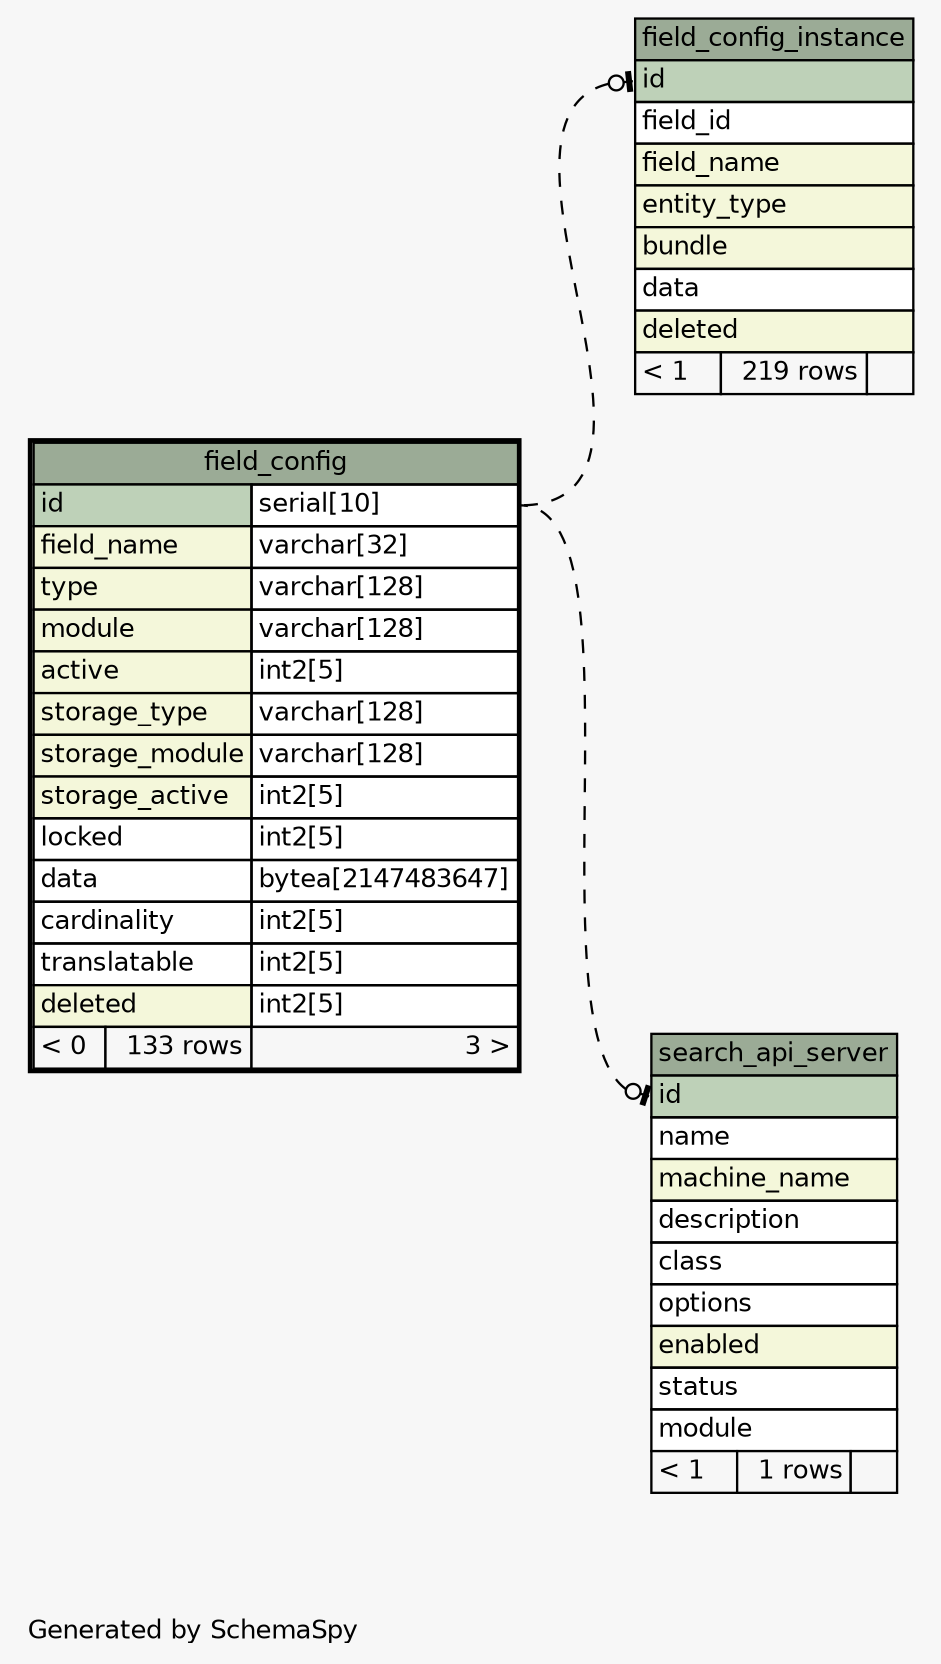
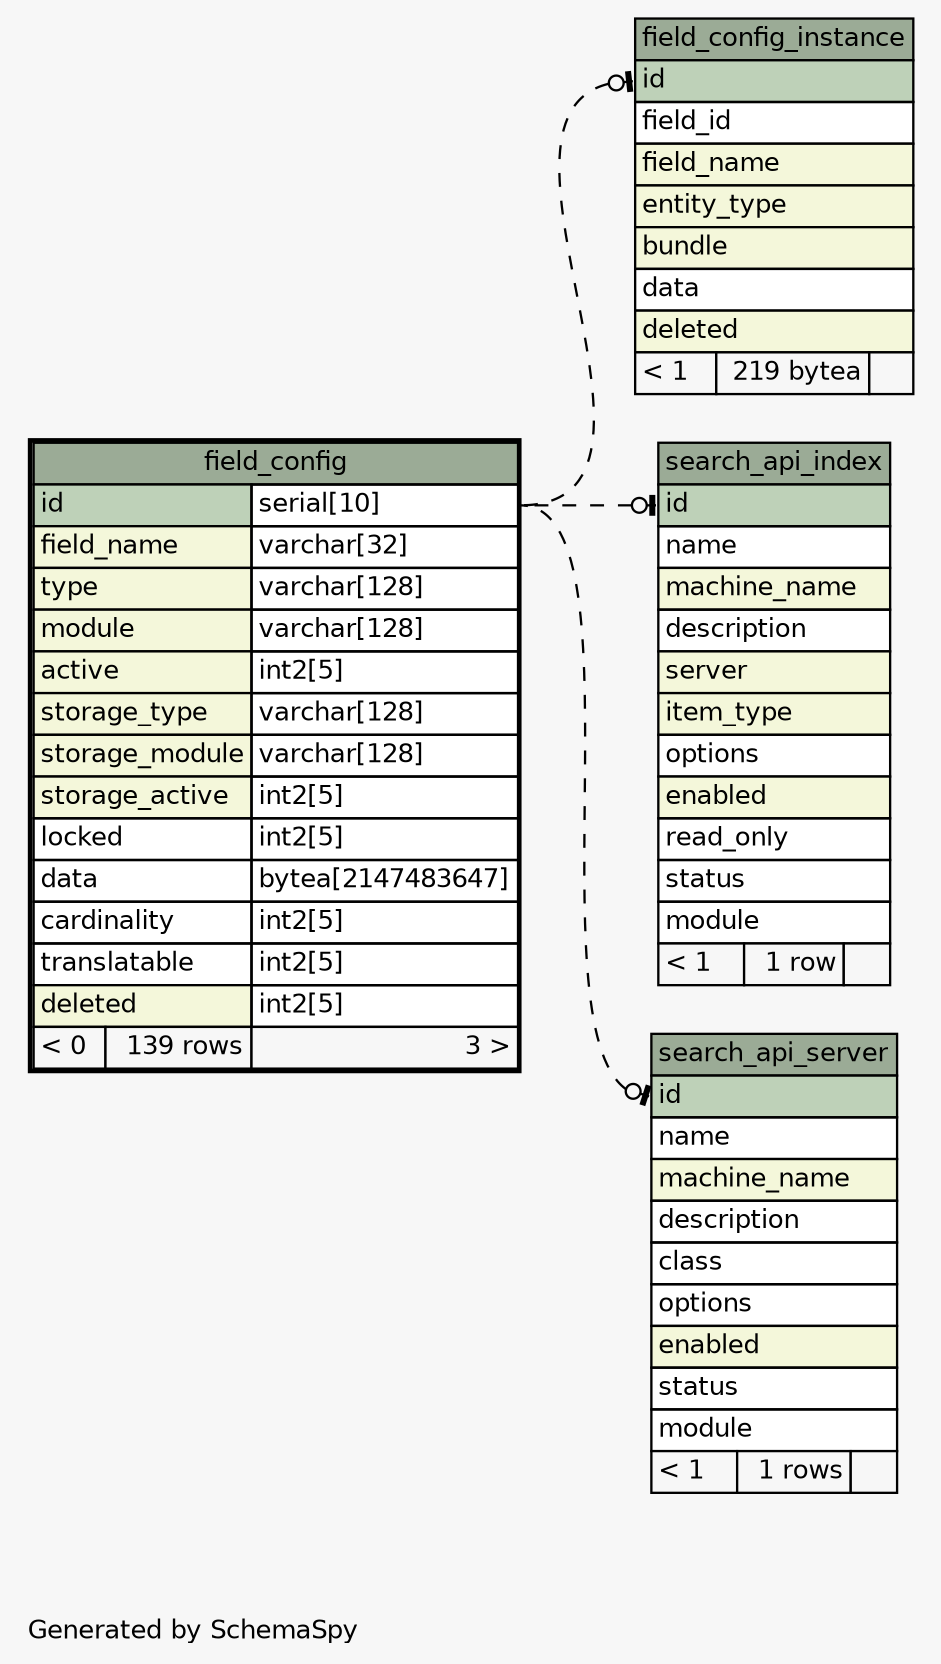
node "field_config_instance": text "219 rows" -> "219 bytea"
node "search_api_index": added
node "field_config": text "133 rows" -> "139 rows"
